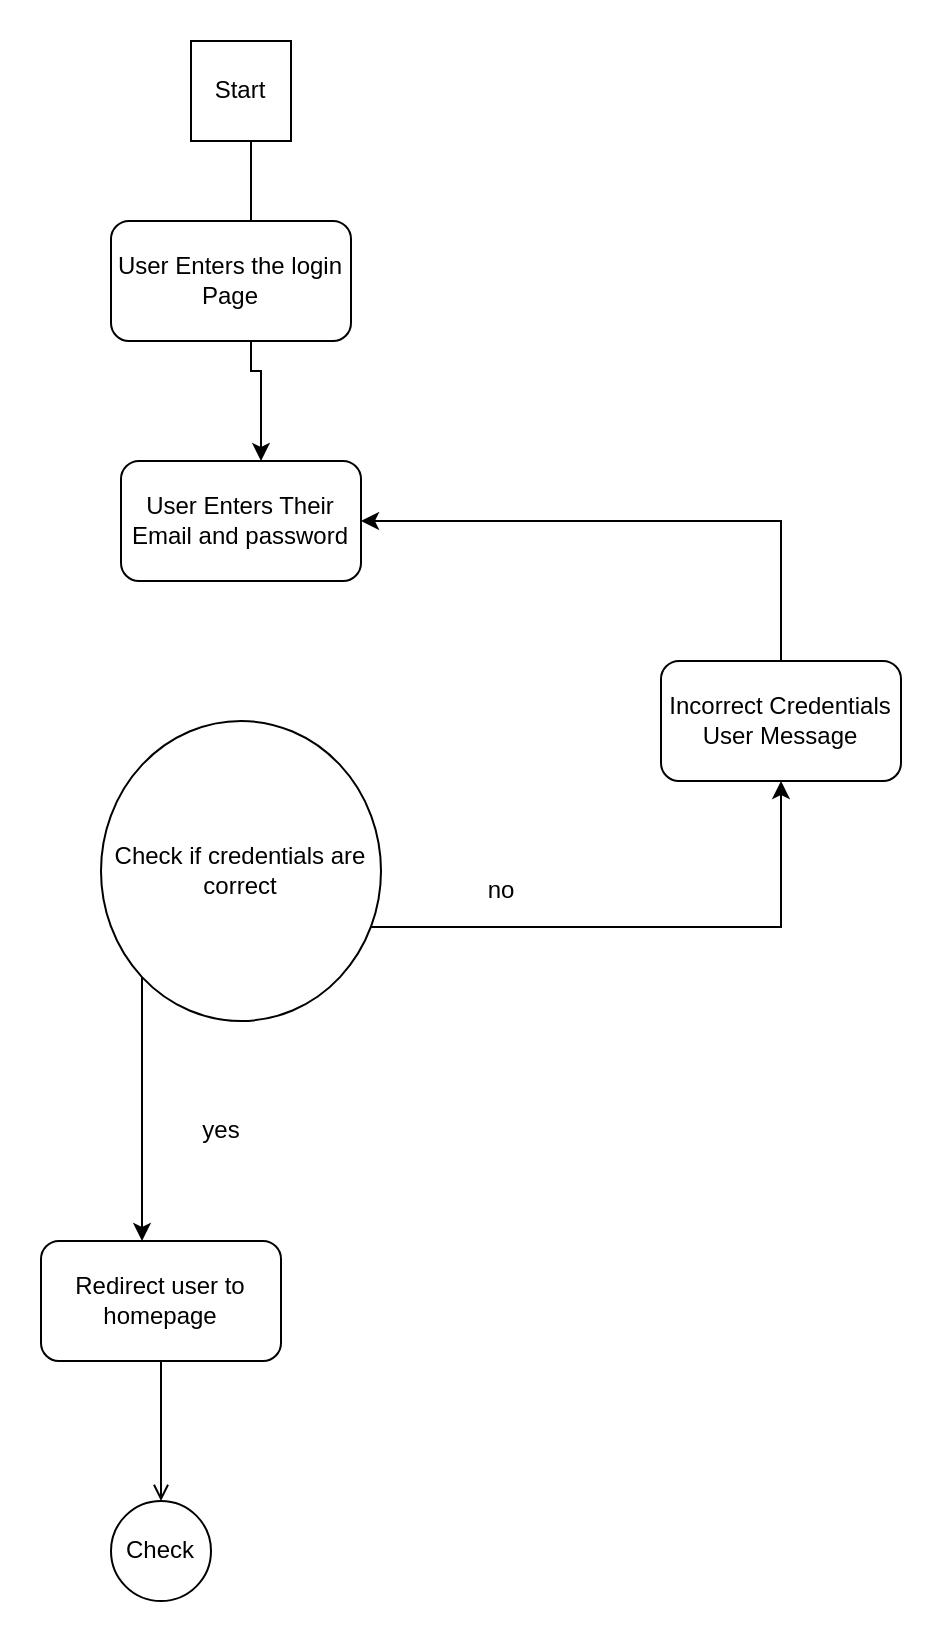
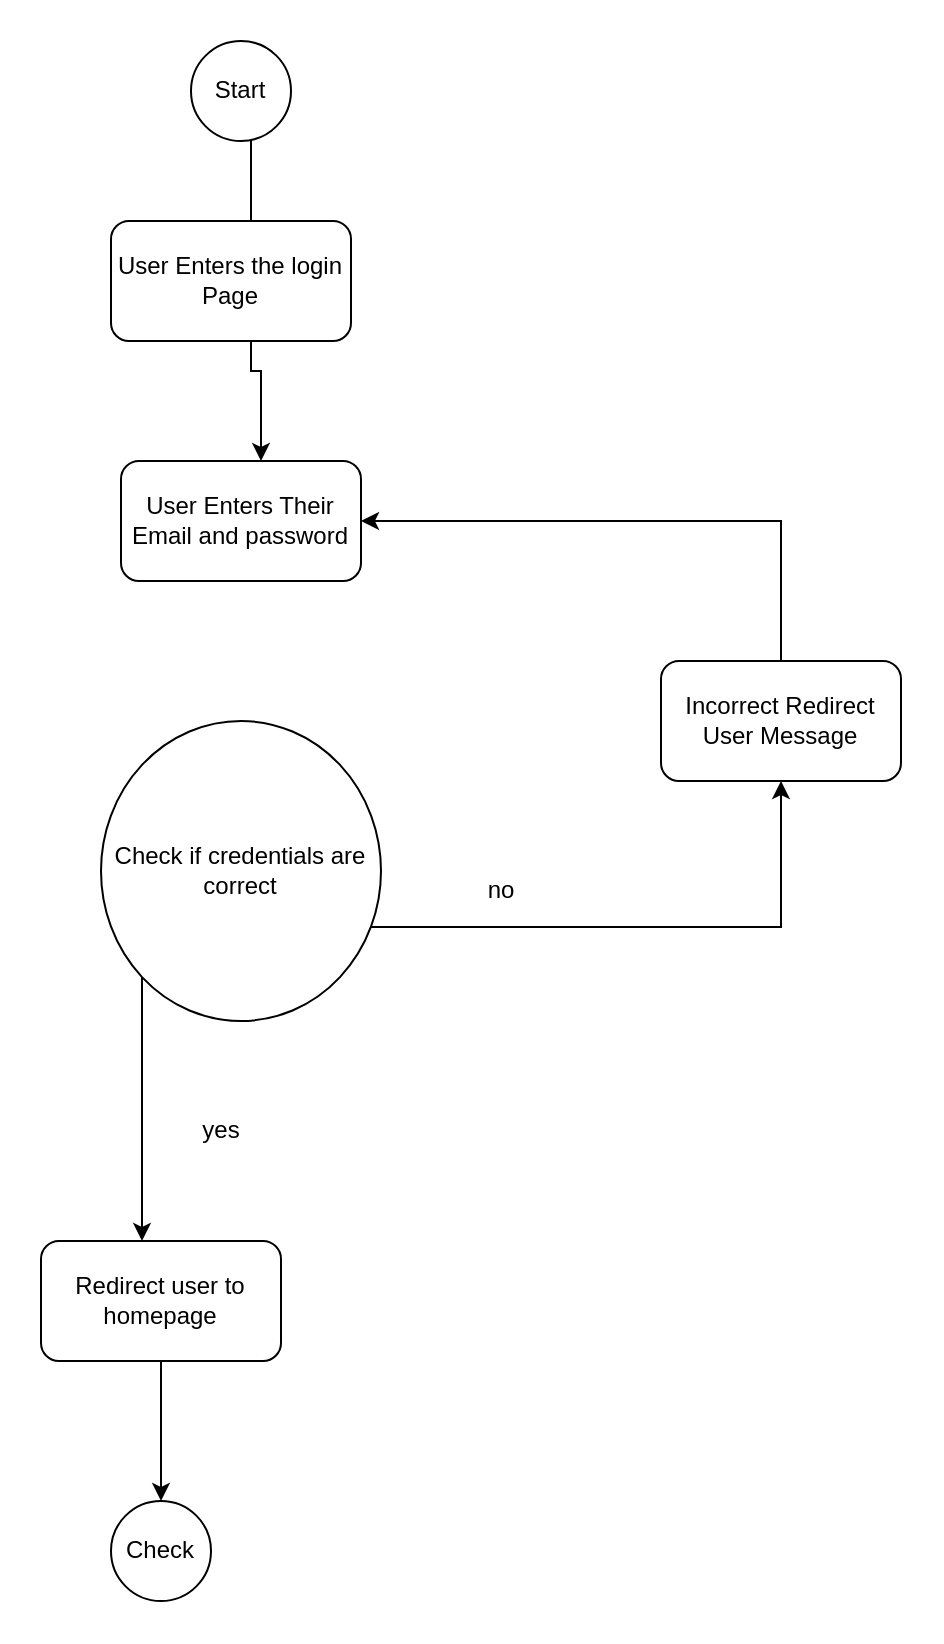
node "Start": shape rectangle -> ellipse
node "Incorrect Credentials User Message": label "Incorrect Credentials User Message" -> "Incorrect Redirect User Message"
edge "Redirect user to homepage" -> "Check": arrowhead open -> classic
